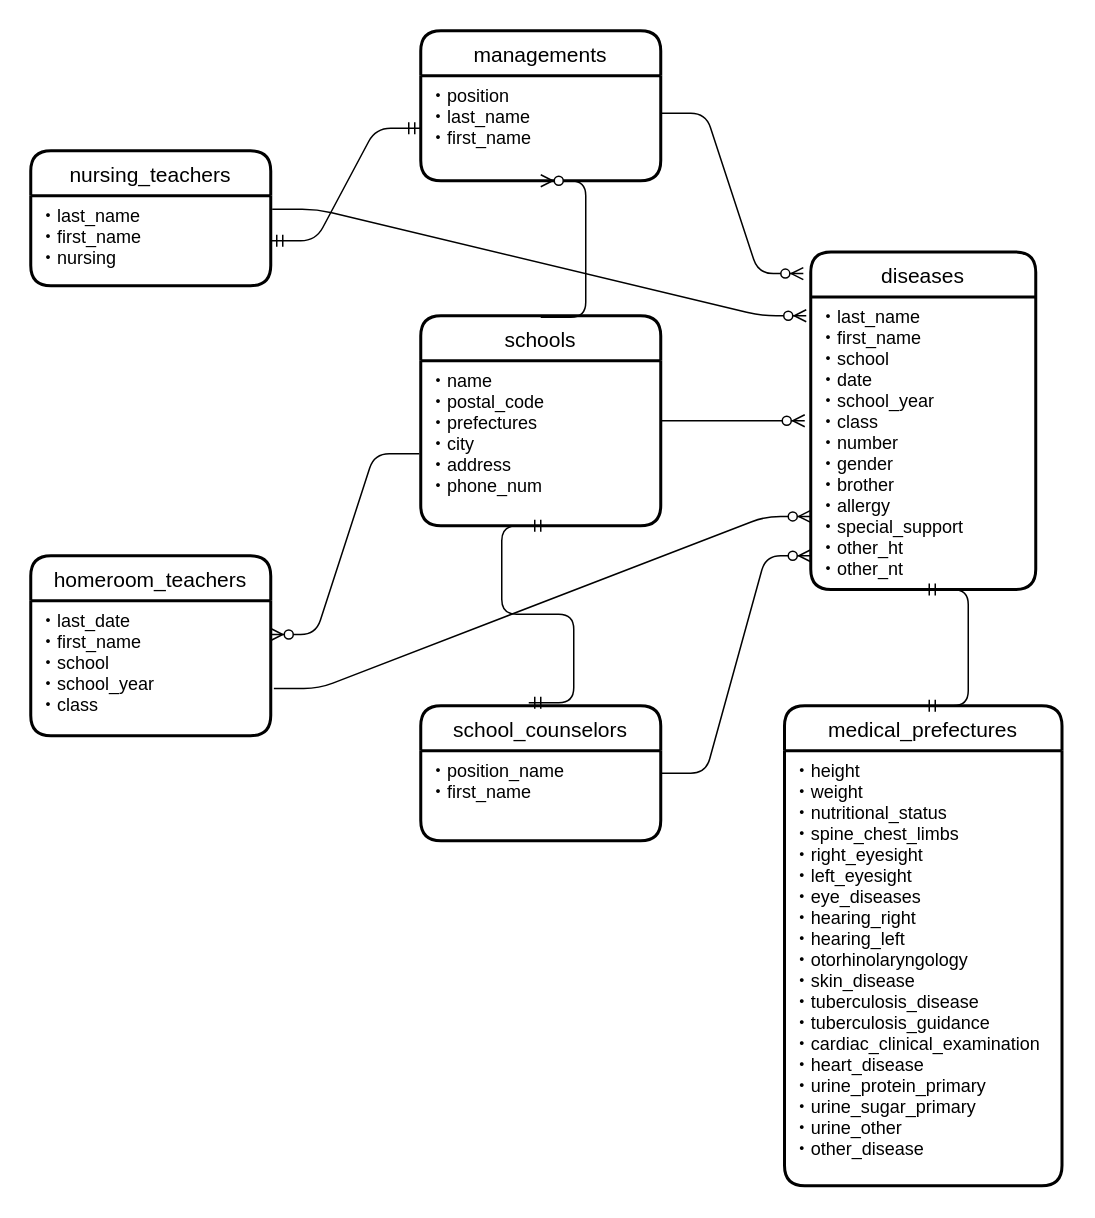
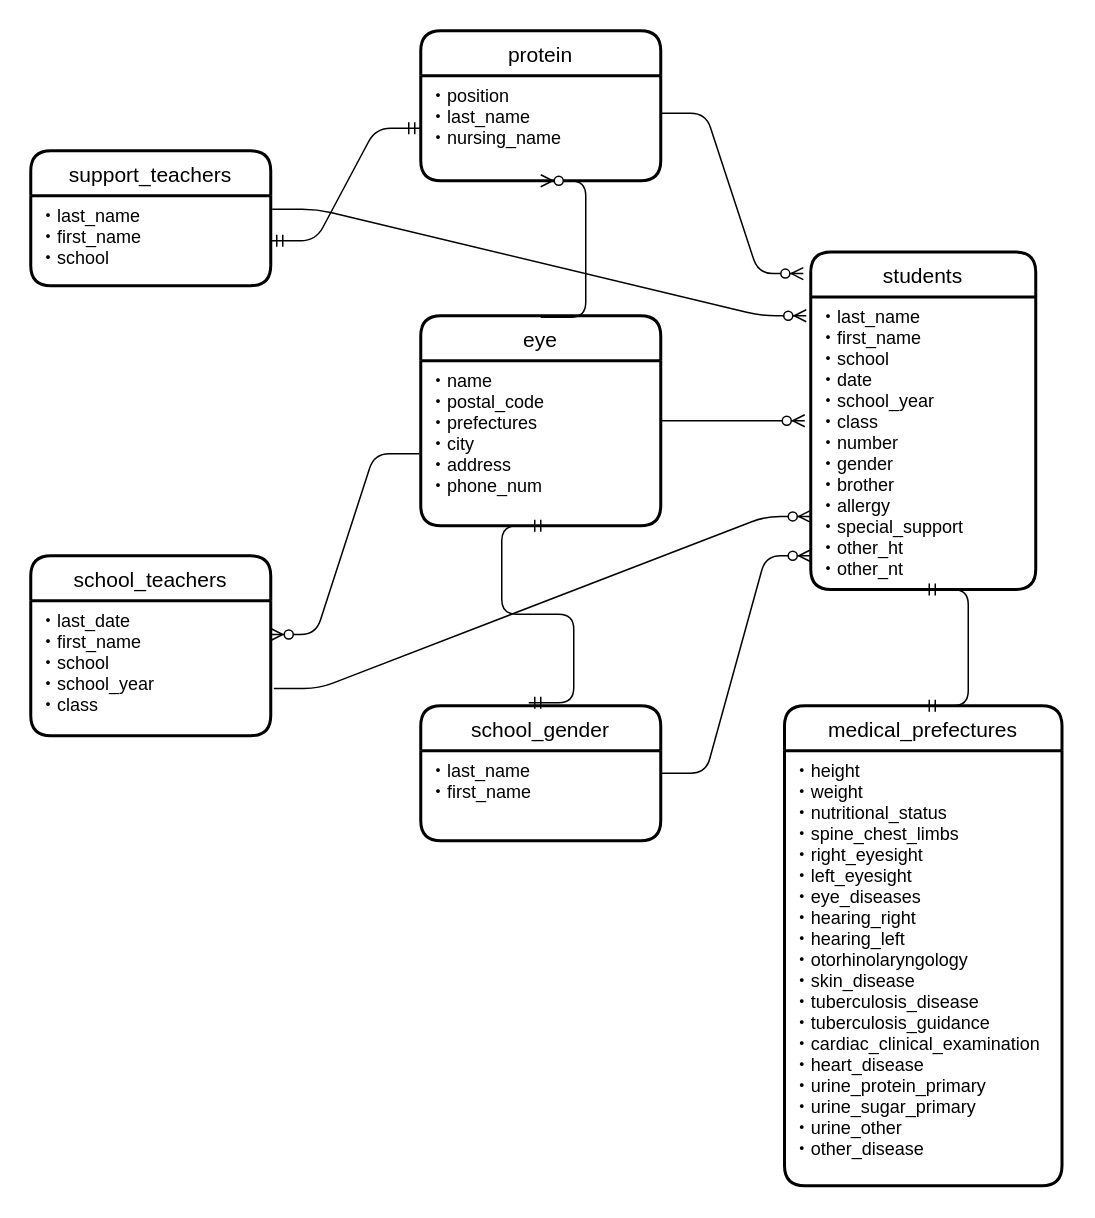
node "managements": label "managements" -> "protein"
node "・position ・last_name ・first_name": label "・position ・last_name ・first_name" -> "・position ・last_name ・nursing_name"
node "nursing_teachers": label "nursing_teachers" -> "support_teachers"
node "・last_name ・first_name ・nursing": label "・last_name ・first_name ・nursing" -> "・last_name ・first_name ・school"
node "diseases": label "diseases" -> "students"
node "schools": label "schools" -> "eye"
node "homeroom_teachers": label "homeroom_teachers" -> "school_teachers"
node "school_counselors": label "school_counselors" -> "school_gender"
node "・position_name ・first_name": label "・position_name ・first_name" -> "・last_name ・first_name"
